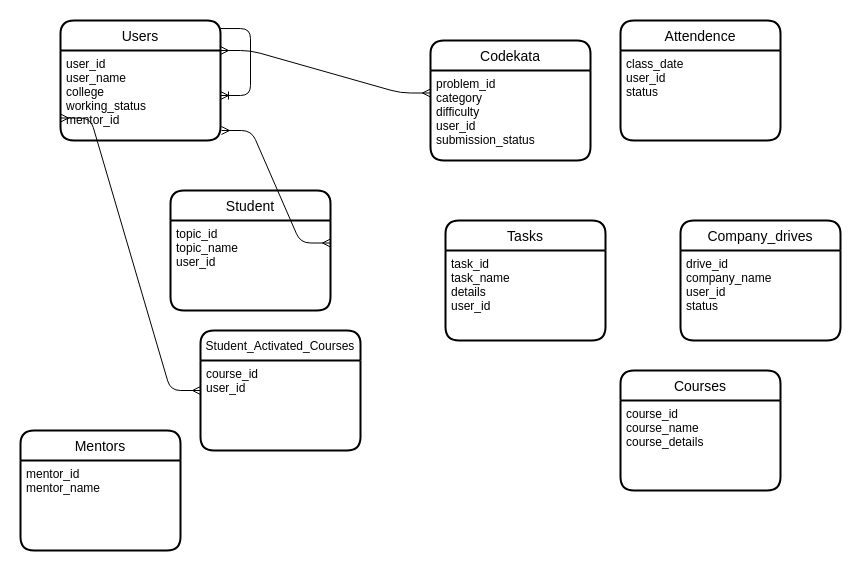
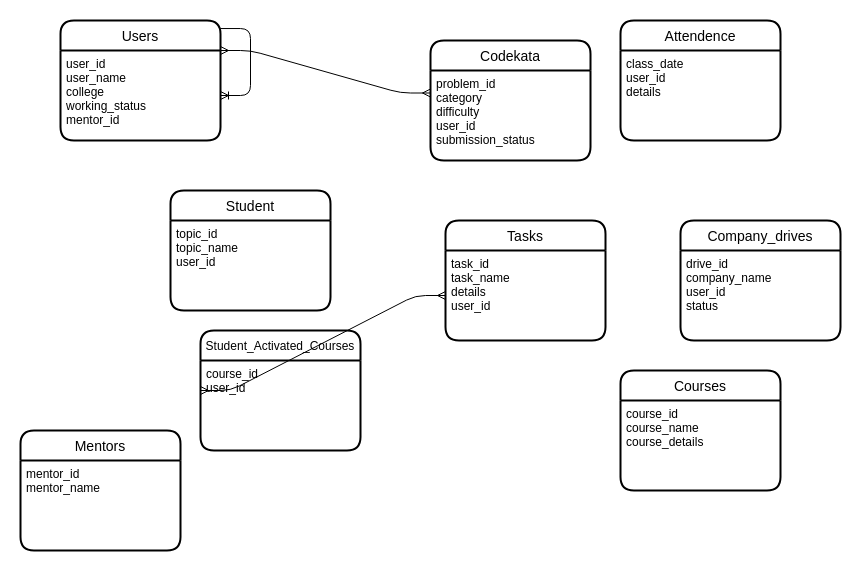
node "class_date user_id status": label "class_date user_id status" -> "class_date user_id details"
edge "user_id user_name college working_status mentor_id" -- "topic_id topic_name user_id": removed
edge "user_id user_name college working_status mentor_id" -- "Student_Activated_Courses": now "task_id task_name details user_id" -- "Student_Activated_Courses"
